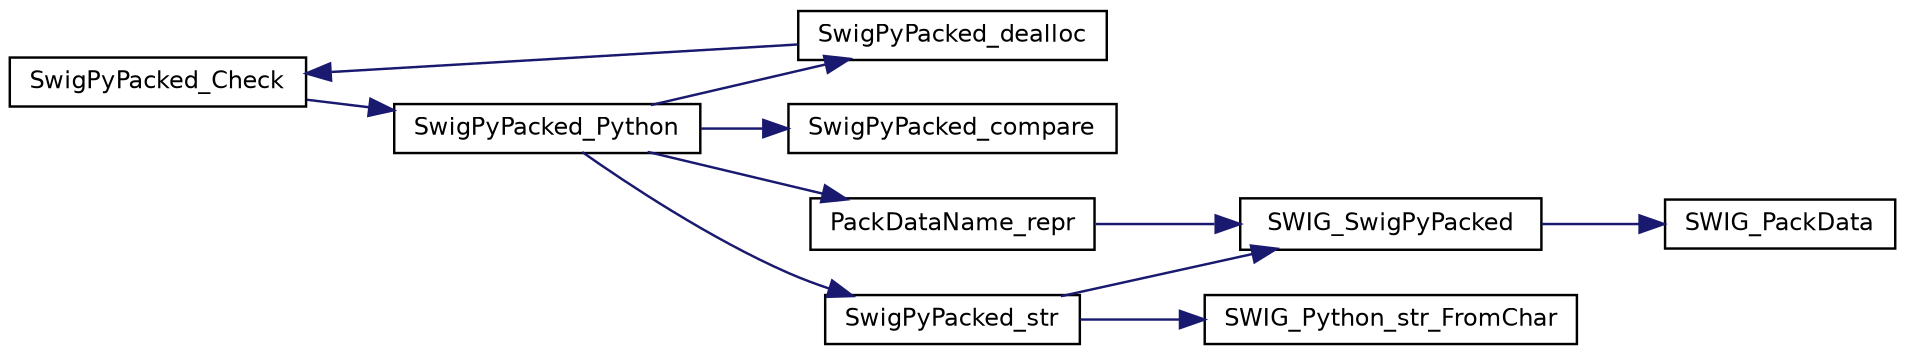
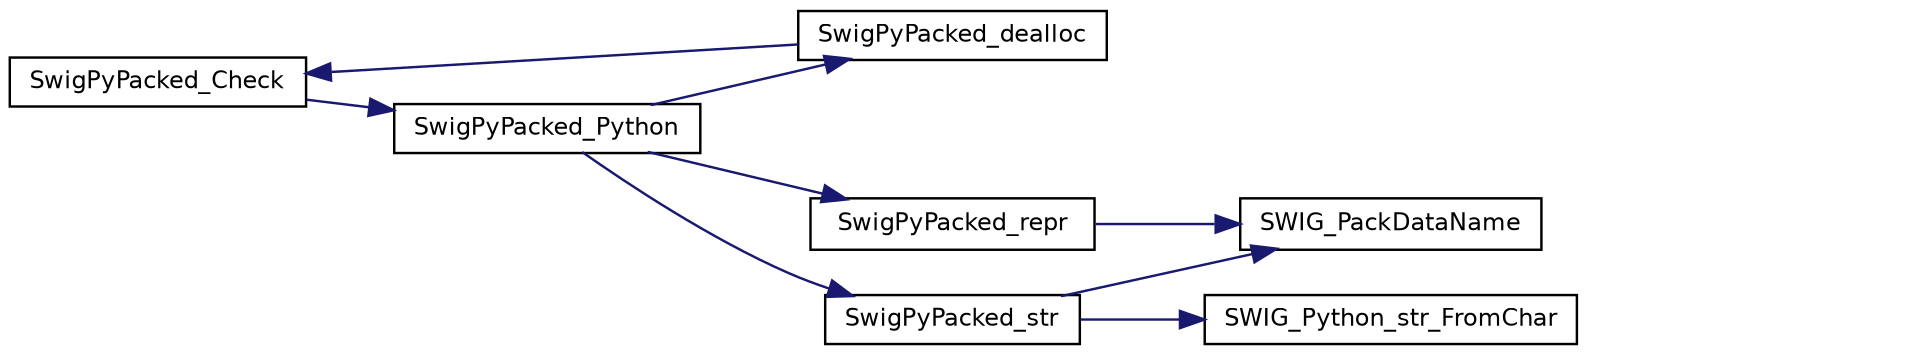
node "SwigPyPacked_compare": removed
node "PackDataName_repr": label "PackDataName_repr" -> "SwigPyPacked_repr"
node "SWIG_SwigPyPacked": label "SWIG_SwigPyPacked" -> "SWIG_PackDataName"
node "SWIG_PackData": removed
